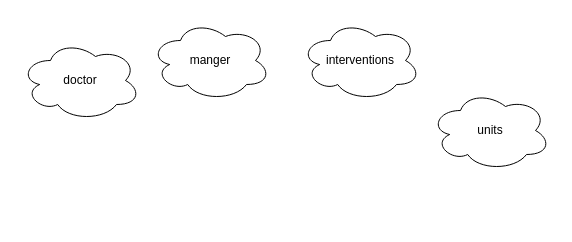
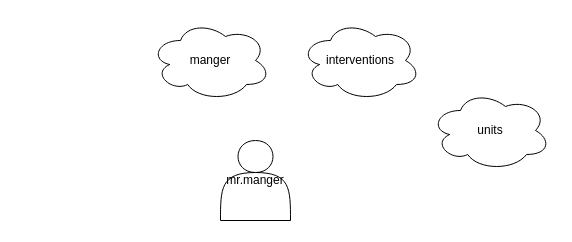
node "doctor": removed
node "mr.manger": added
